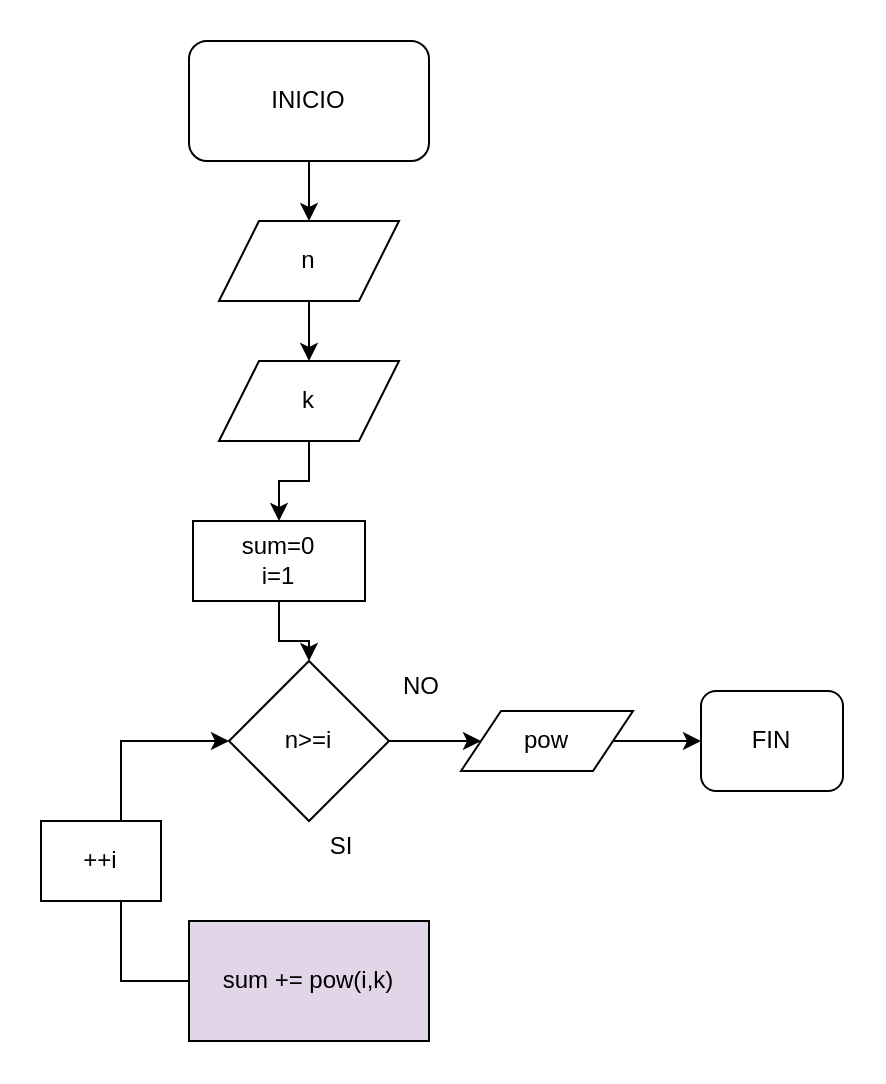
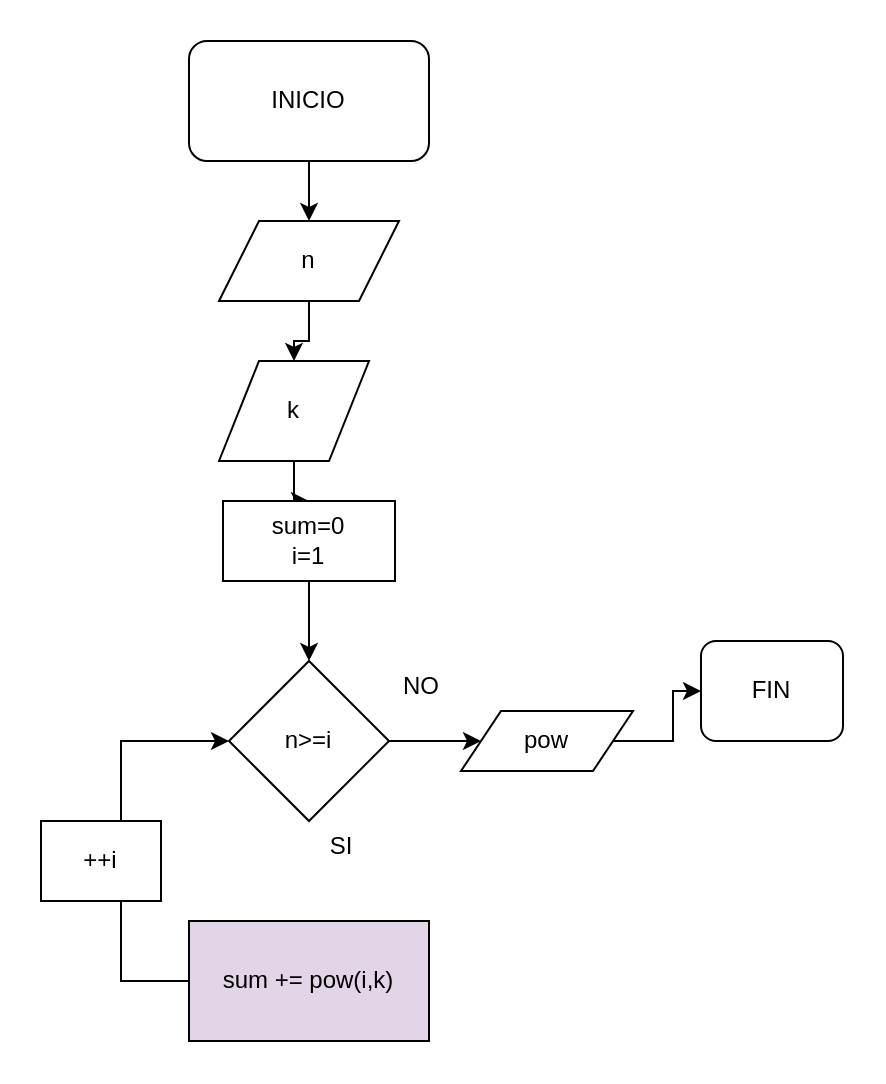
node "k": size 180x80 -> 150x100
node "sum=0 i=1": moved (279, 561) -> (309, 541)
node "FIN": moved (772, 741) -> (772, 691)
